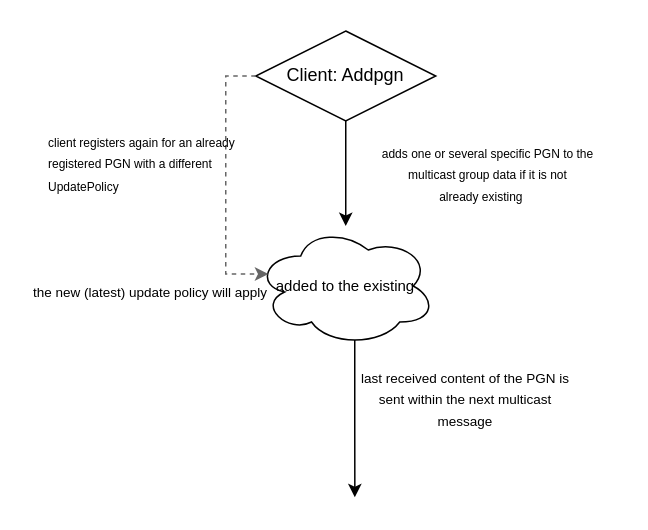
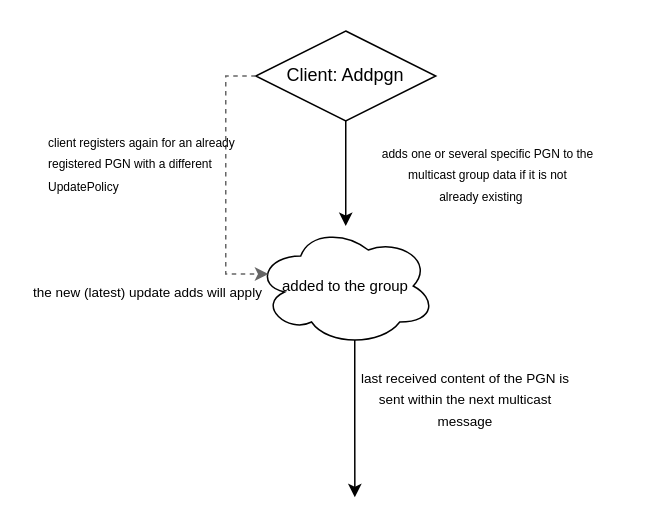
node "added to the existing": label "added to the existing" -> "added to the group"
node "the new (latest) update policy will apply": label "the new (latest) update policy will apply" -> "the new (latest) update adds will apply"
